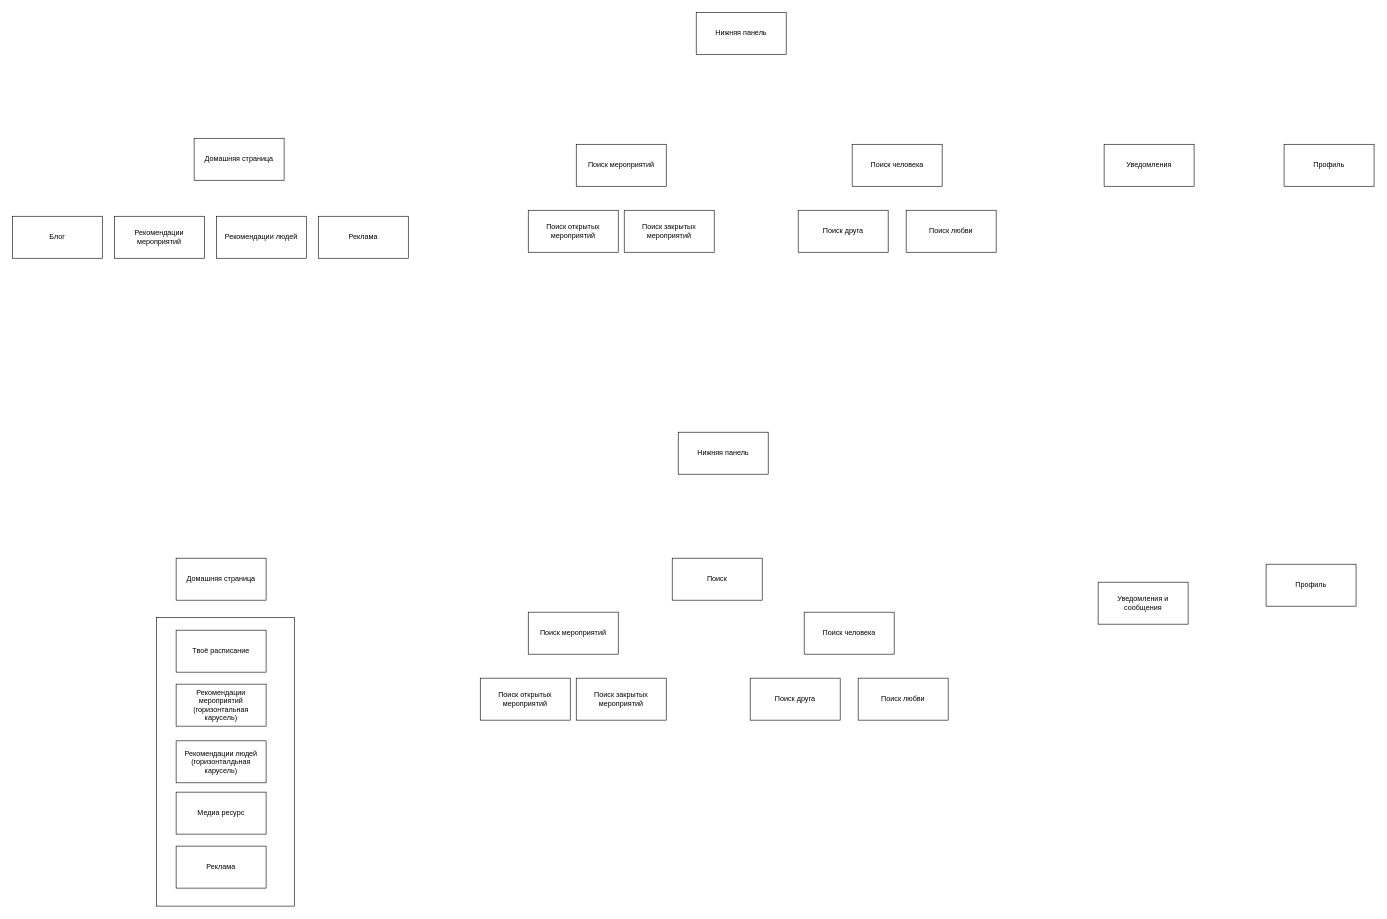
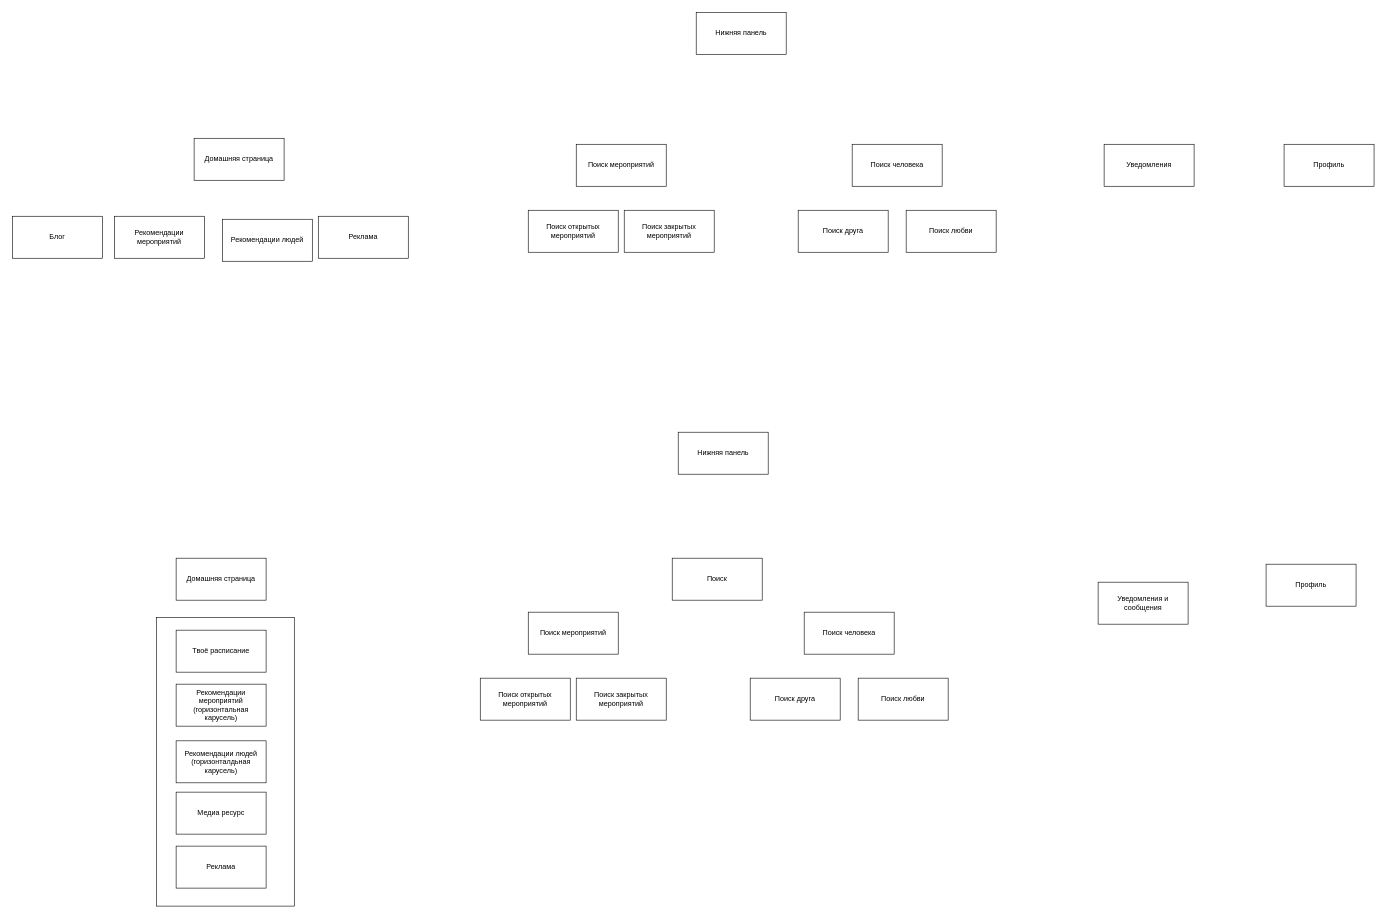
node "Рекомендации людей": moved (261, 237) -> (267, 240)
